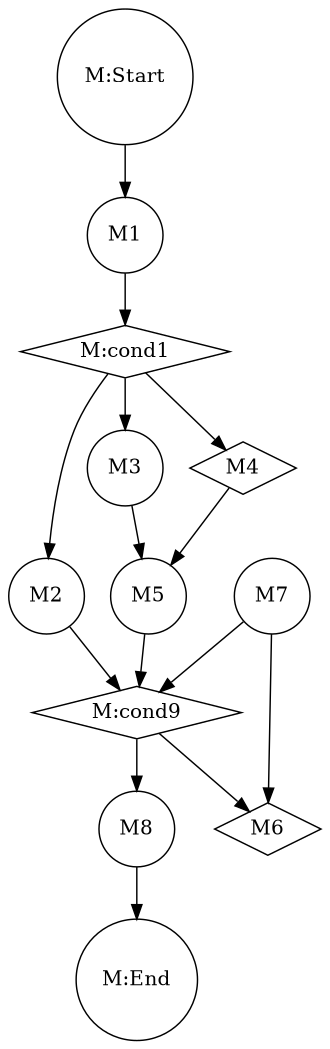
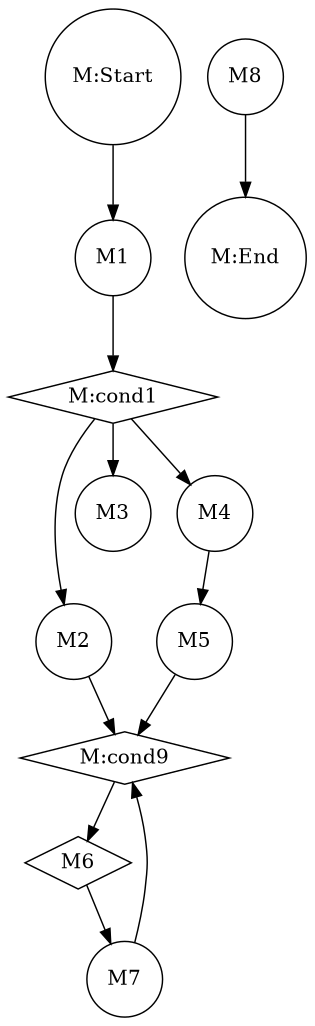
node "M4": shape diamond -> circle
edge "M3" -> "M5": removed
edge "M7" -> "M6": reversed
edge "M:cond9" -> "M8": removed
